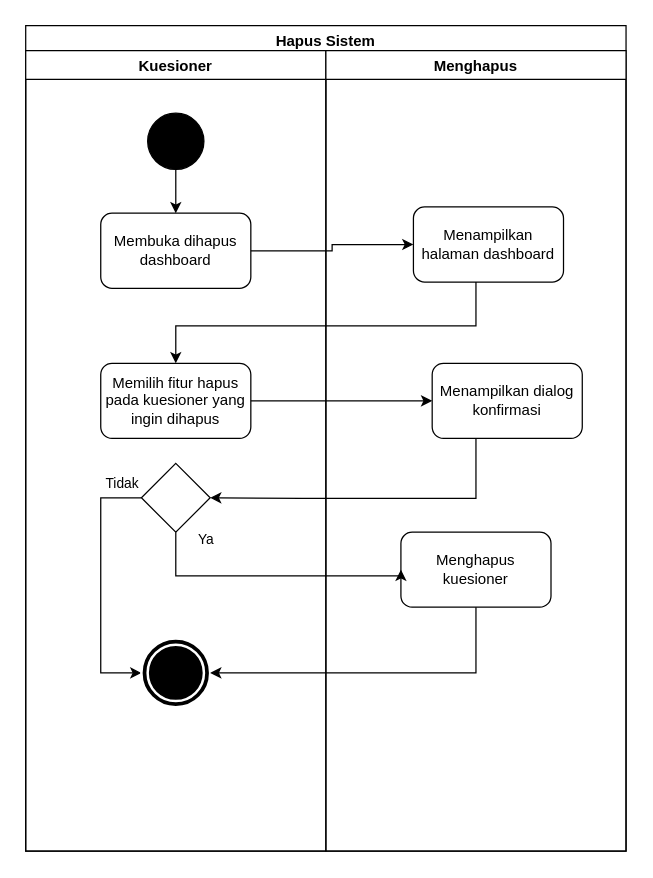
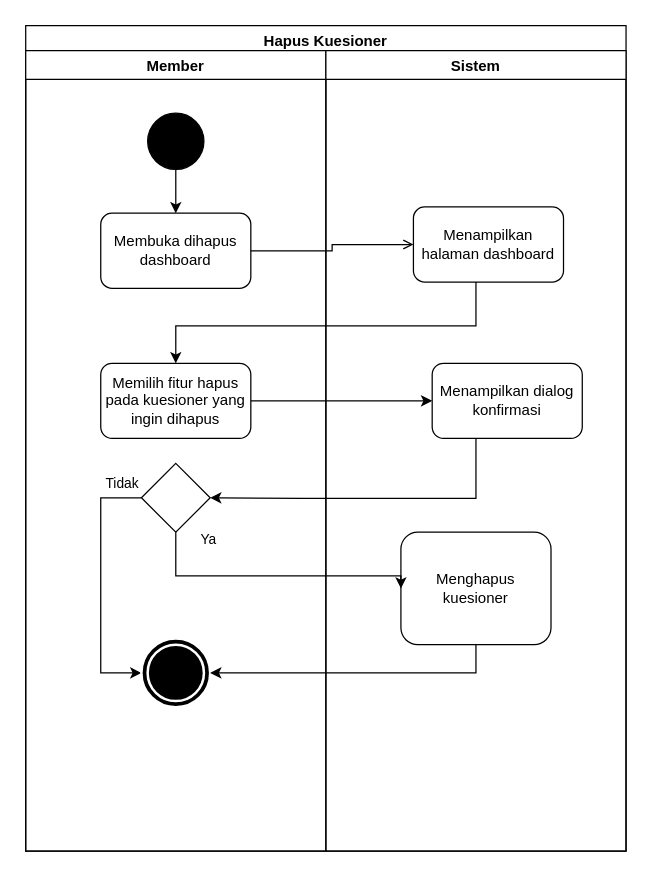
node "Hapus Sistem": label "Hapus Sistem" -> "Hapus Kuesioner"
node "Kuesioner": label "Kuesioner" -> "Member"
node "Menghapus": label "Menghapus" -> "Sistem"
edge "Membuka dihapus dashboard" -> "Menampilkan halaman dashboard": arrowhead classic -> open
node "Menghapus kuesioner": size 150x75 -> 150x113
